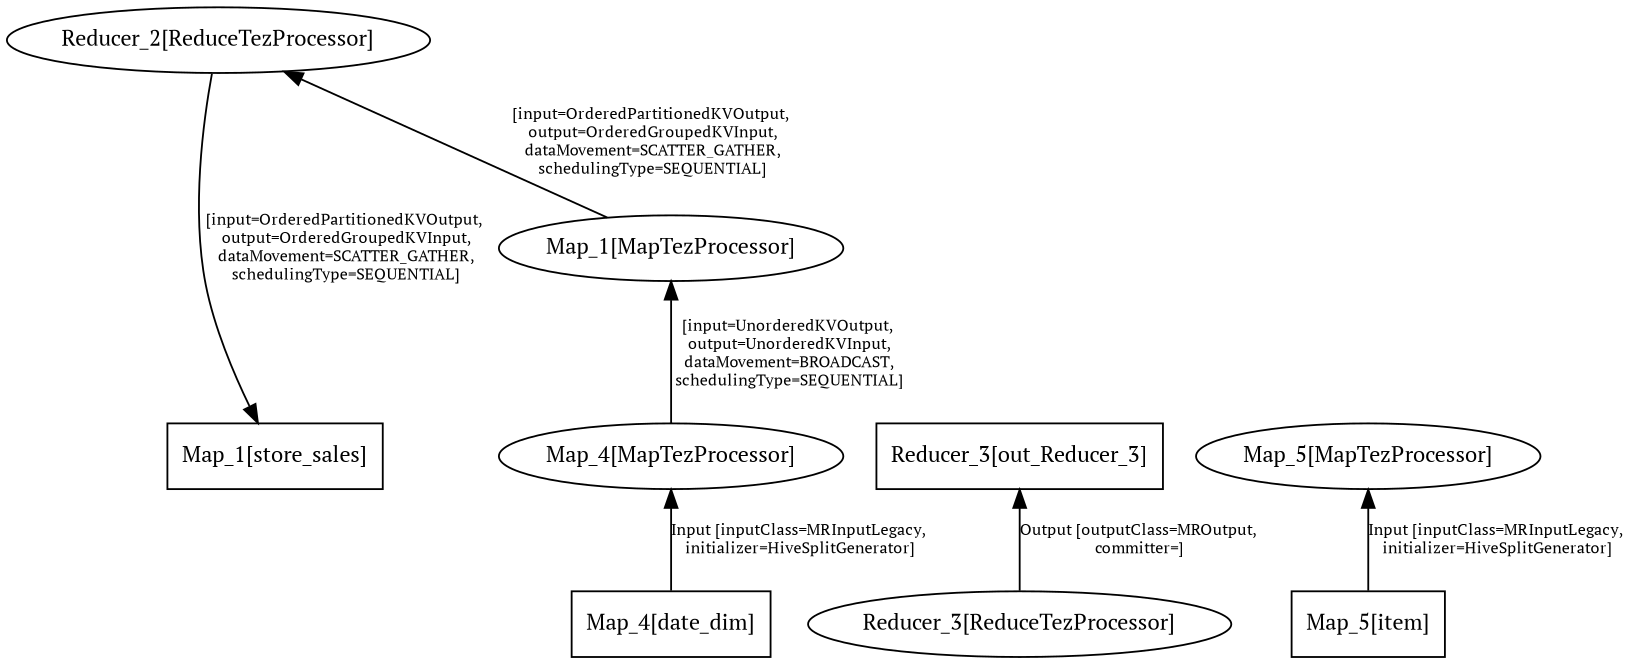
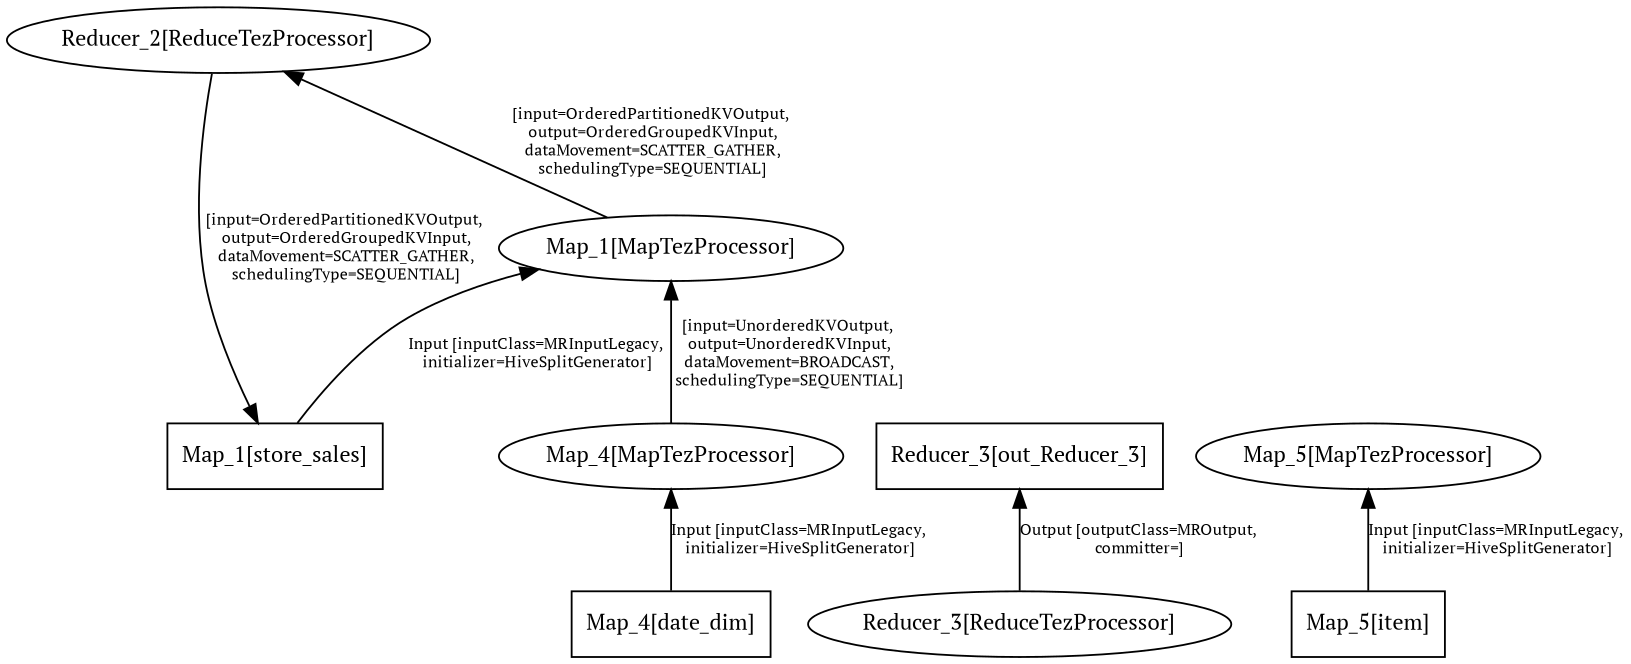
edge "Map_1[store_sales]" -> "Map_1[MapTezProcessor]": added, label "Input [inputClass=MRInputLegacy, initializer=HiveSplitGenerator]"
